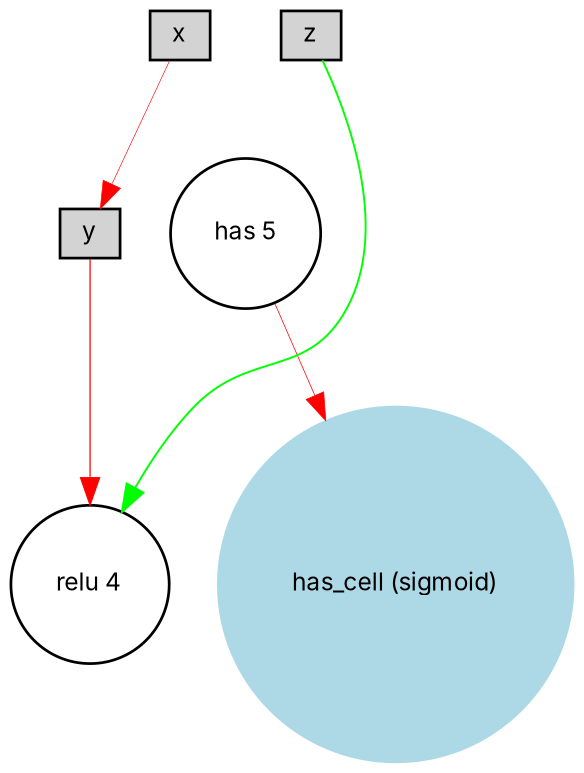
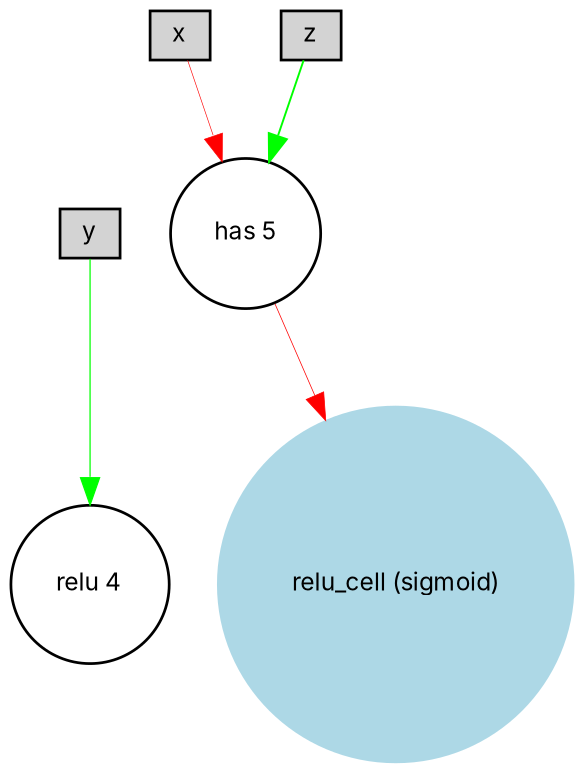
edge "x" -> "y": now "x" -> "has 5"
edge "z" -> "relu 4": now "z" -> "has 5"
edge "y" -> "relu 4": color red -> green
node "has_cell (sigmoid)": label "has_cell (sigmoid)" -> "relu_cell (sigmoid)"
